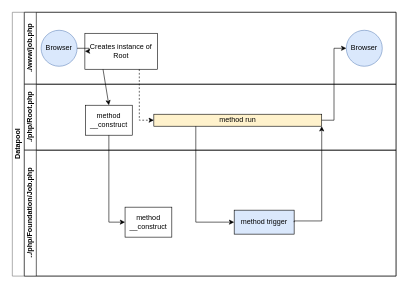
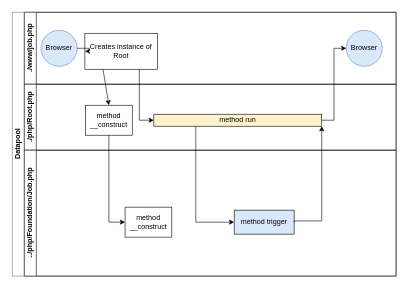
edge "Creates instance of Root" -> "method run": style dashed -> solid
